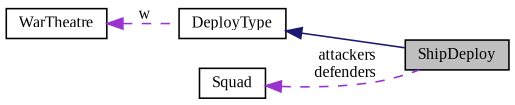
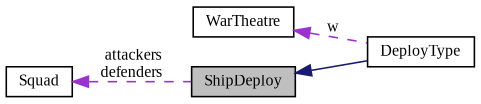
edge "ShipDeploy" -> "DeployType": reversed
